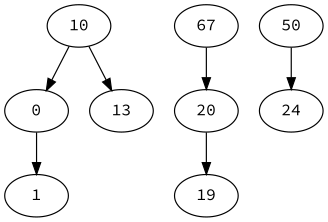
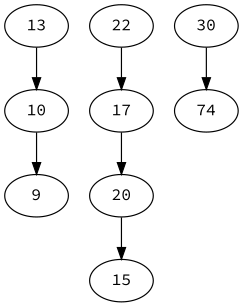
node "22": added
node "67": label "67" -> "17"
node "50": label "50" -> "30"
edge "10" -> "13": reversed
node "0": label "0" -> "9"
node "24": label "24" -> "74"
node "1": removed
node "19": label "19" -> "15"
